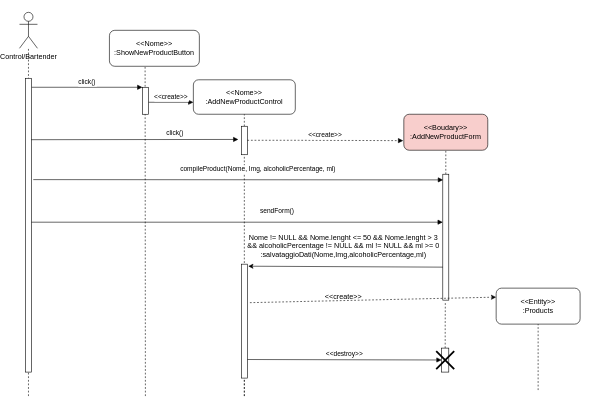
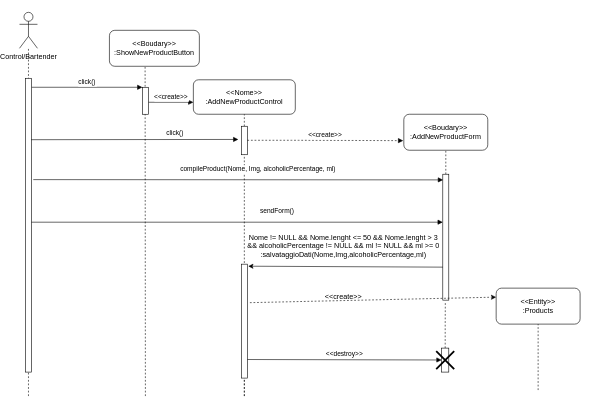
node "<<Nome>> :ShowNewProductButton": label "<<Nome>> :ShowNewProductButton" -> "<<Boudary>> :ShowNewProductButton"
node "<<Boudary>> :AddNewProductForm": fillcolor #f8cecc -> #ffffff
